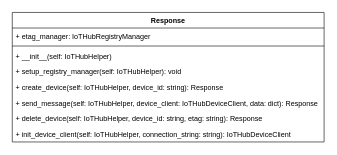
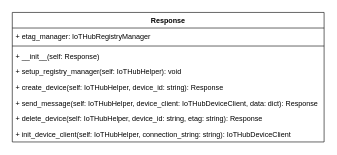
node "+ __init__(self: IoTHubHelper)": label "+ __init__(self: IoTHubHelper)" -> "+ __init__(self: Response)"
